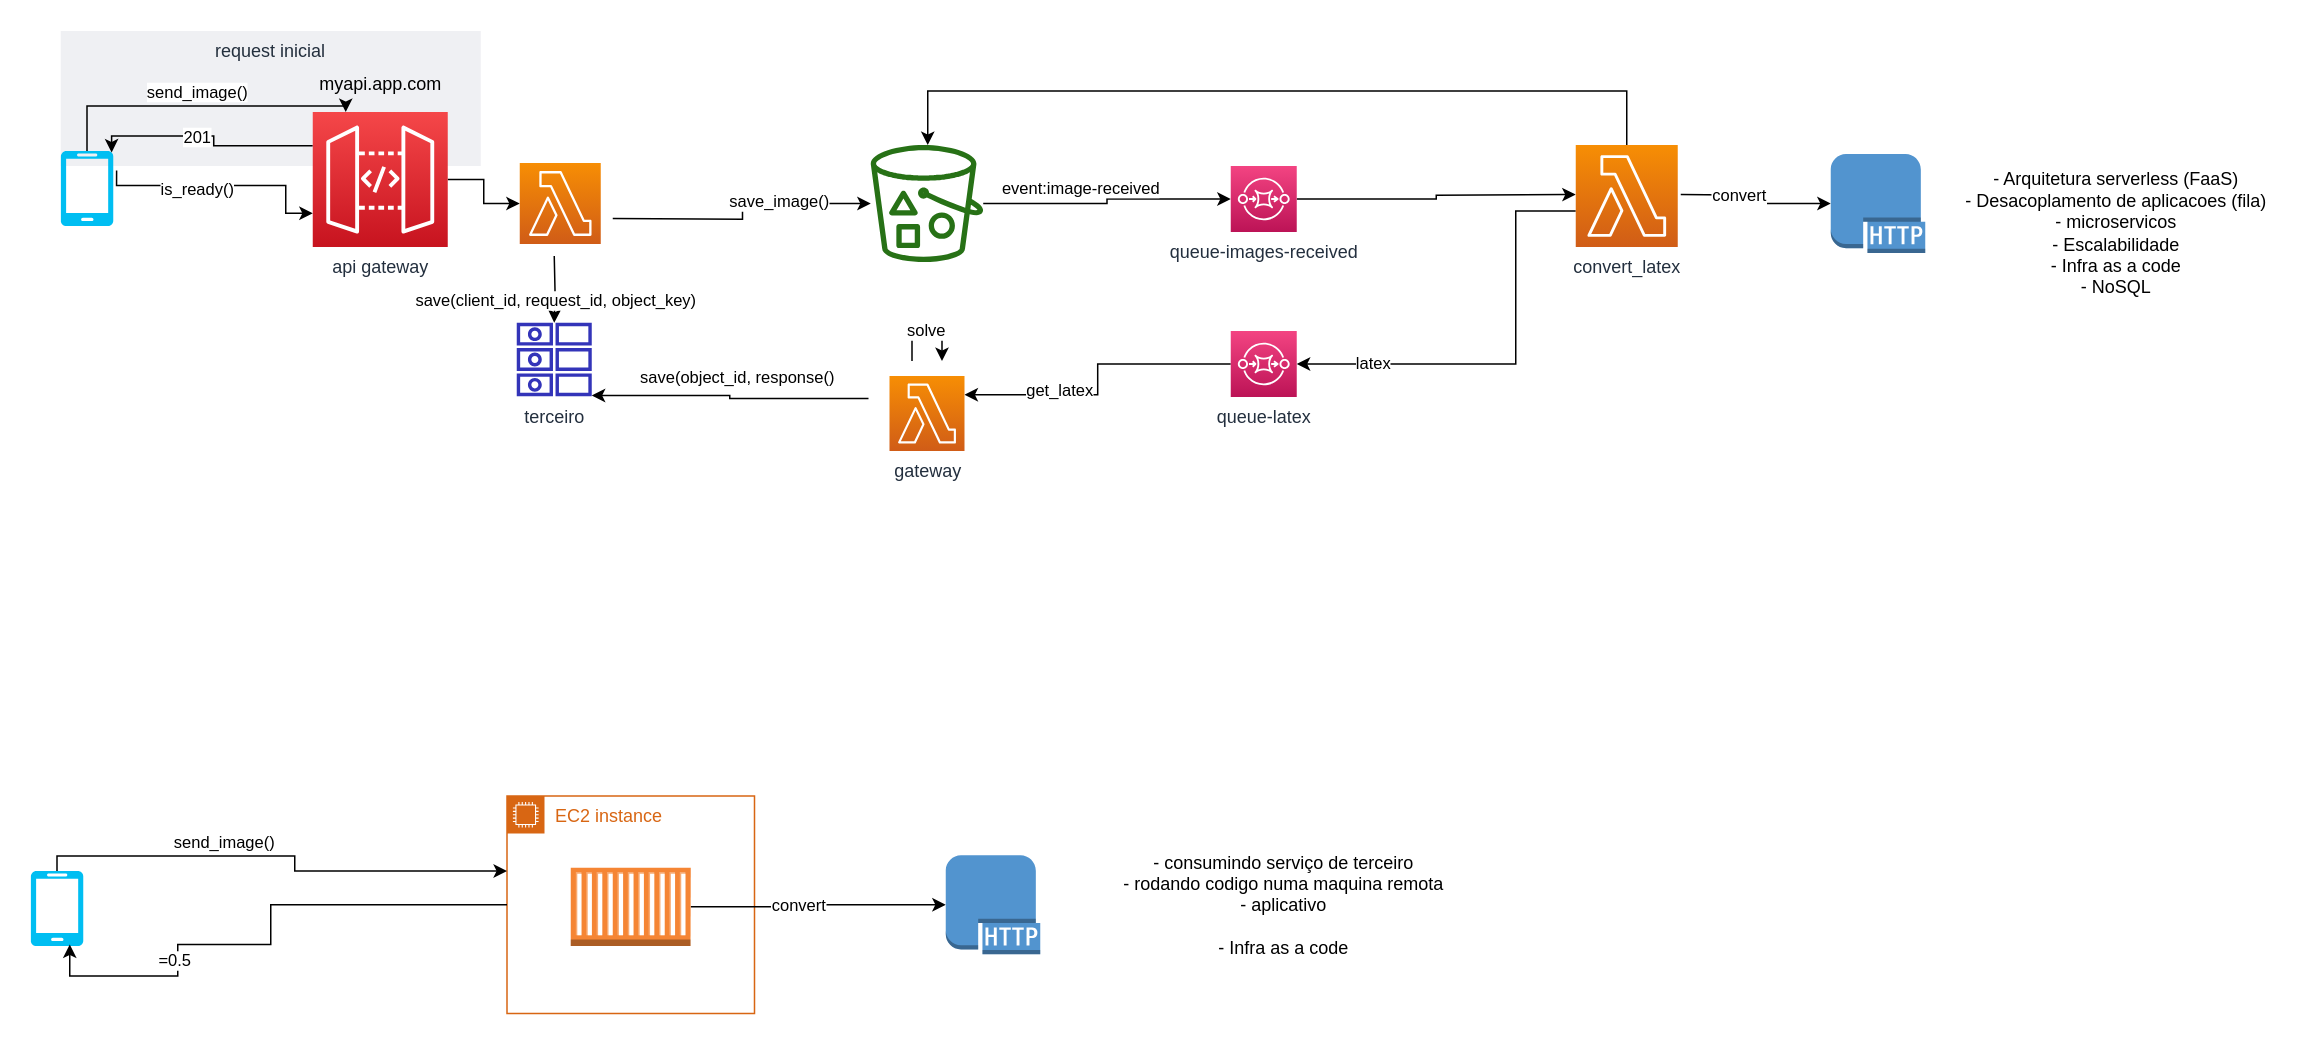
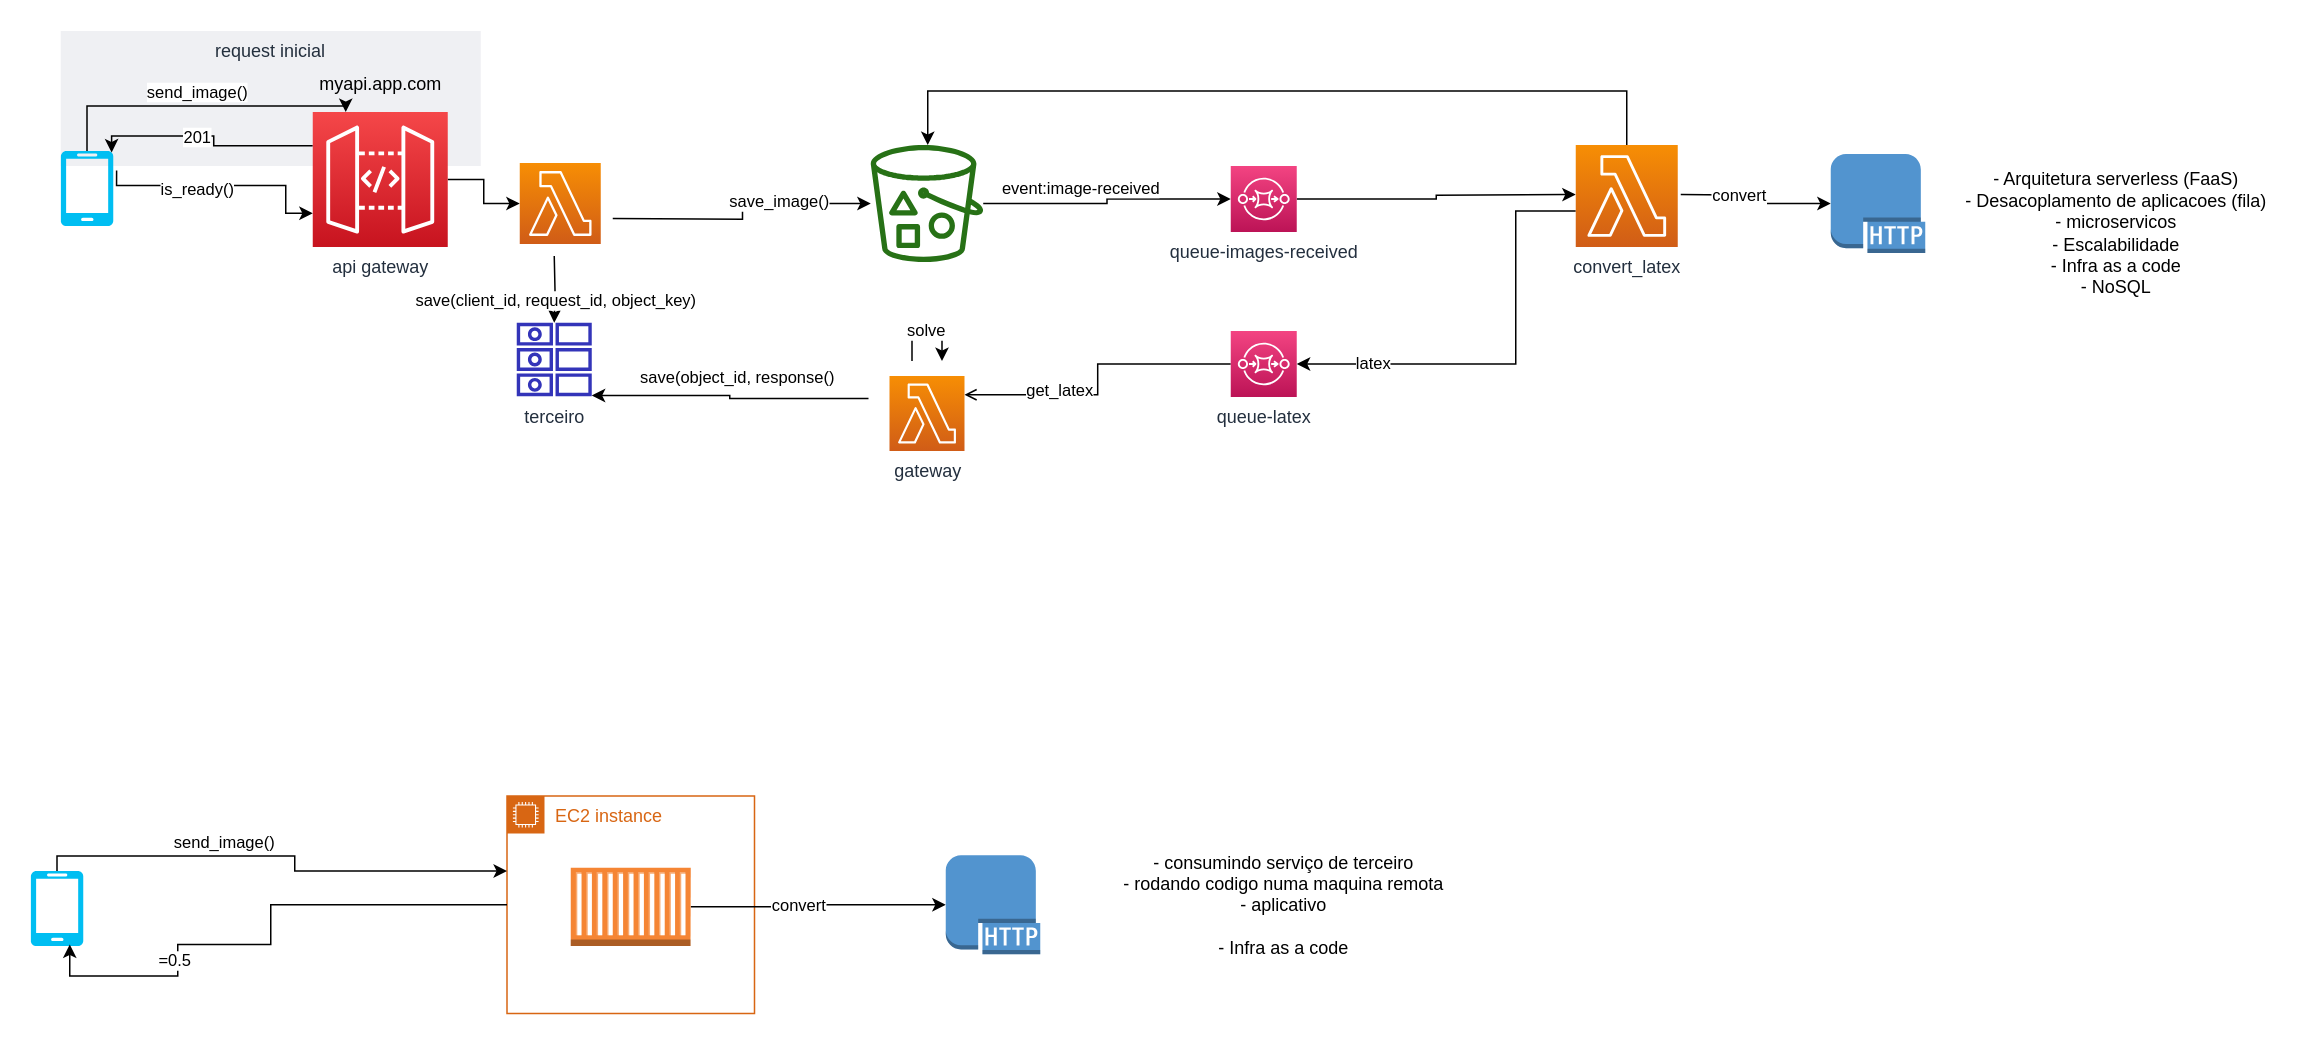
edge "queue-latex" -> "gateway": arrowhead classic -> open
